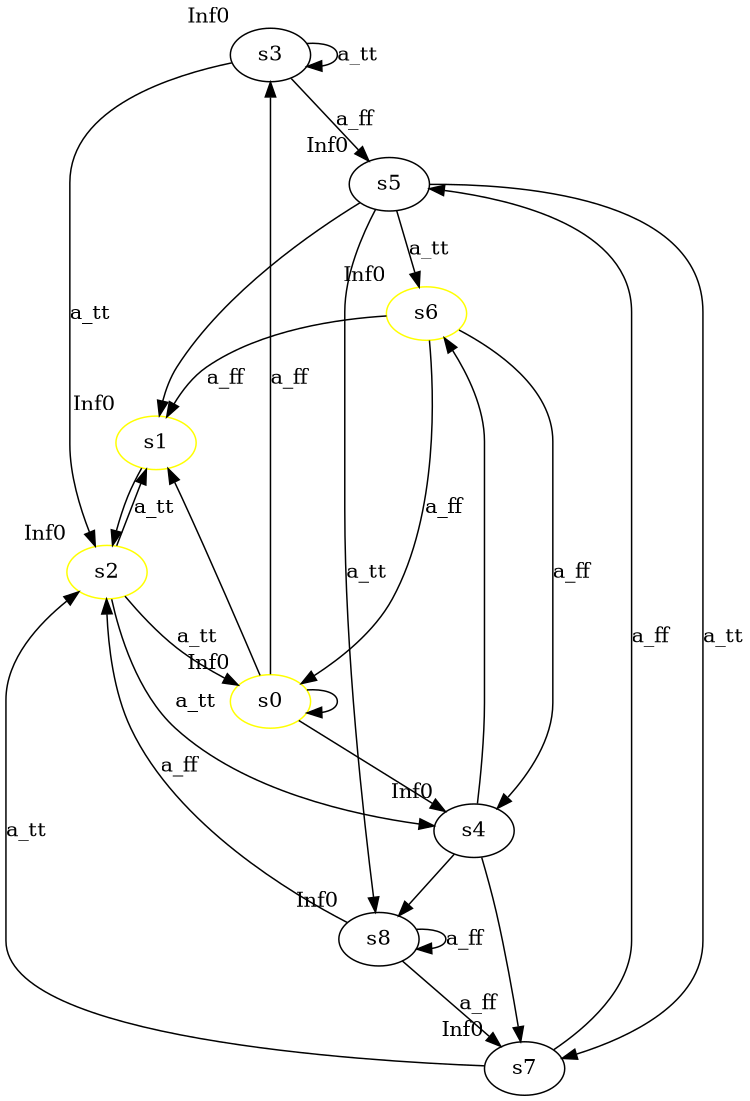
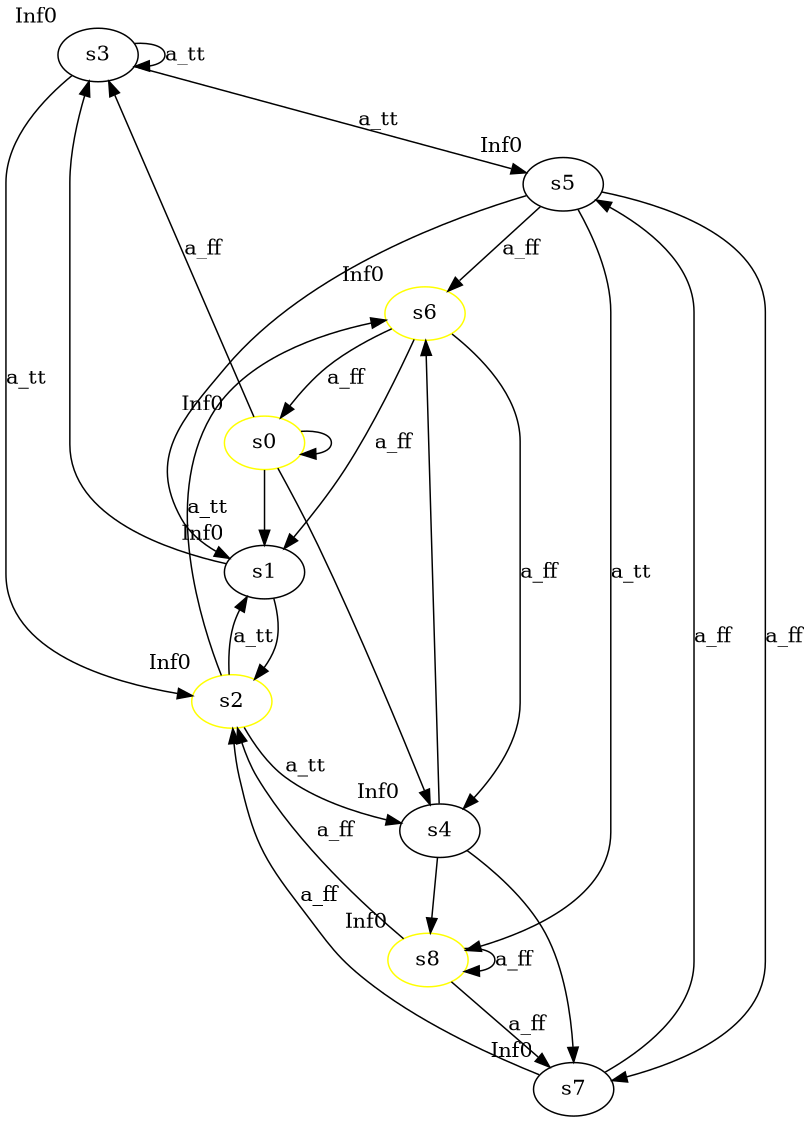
edge "s3 Inf0" -> "s5 Inf0": label "a_ff" -> "a_tt"
edge "s5 Inf0" -> "s6 Inf0": label "a_tt" -> "a_ff"
edge "s1 Inf0" -> "s3 Inf0": added
node "s1 Inf0": color yellow -> black
edge "s5 Inf0" -> "s7 Inf0": label "a_tt" -> "a_ff"
edge "s2 Inf0" -> "s0 Inf0": now "s2 Inf0" -> "s6 Inf0"
edge "s7 Inf0" -> "s2 Inf0": label "a_tt" -> "a_ff"
node "s8 Inf0": color black -> yellow
